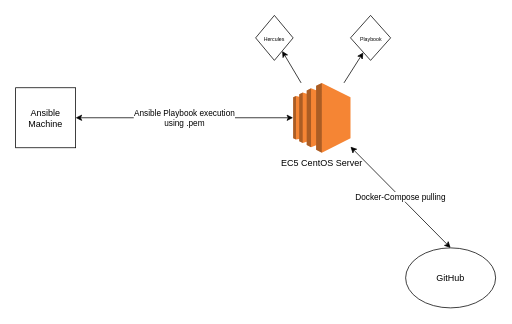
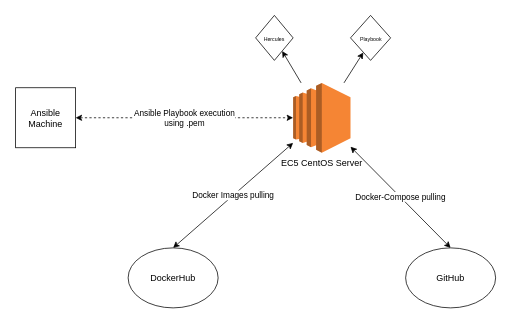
edge "Ansible Machine" -- "EC5 CentOS Server": style solid -> dashed
edge "EC5 CentOS Server" -- "DockerHub": added, label "Docker Images pulling"
node "DockerHub": added
